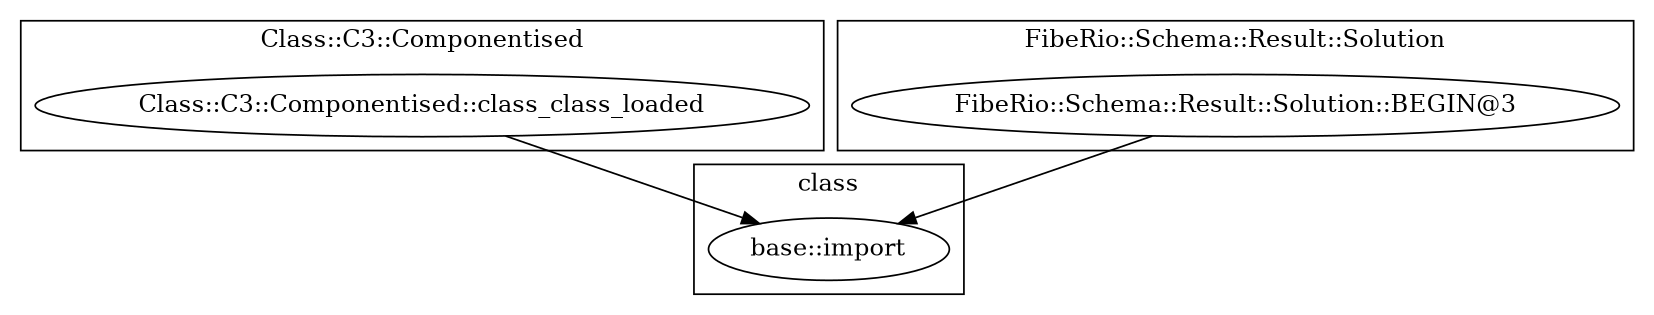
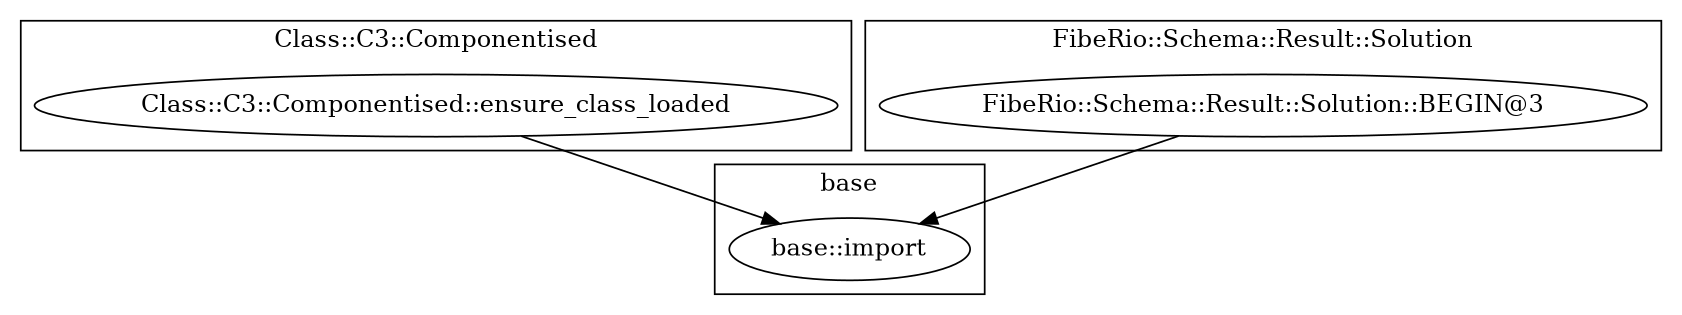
node "Class::C3::Componentised::class_class_loaded": label "Class::C3::Componentised::class_class_loaded" -> "Class::C3::Componentised::ensure_class_loaded"
cluster "class": label "class" -> "base"
